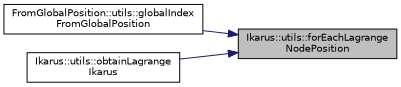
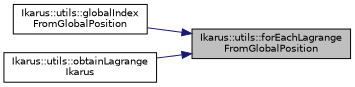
node "FromGlobalPosition::utils::globalIndex FromGlobalPosition": label "FromGlobalPosition::utils::globalIndex FromGlobalPosition" -> "Ikarus::utils::globalIndex FromGlobalPosition"
node "Ikarus::utils::forEachLagrange NodePosition": label "Ikarus::utils::forEachLagrange NodePosition" -> "Ikarus::utils::forEachLagrange FromGlobalPosition"
